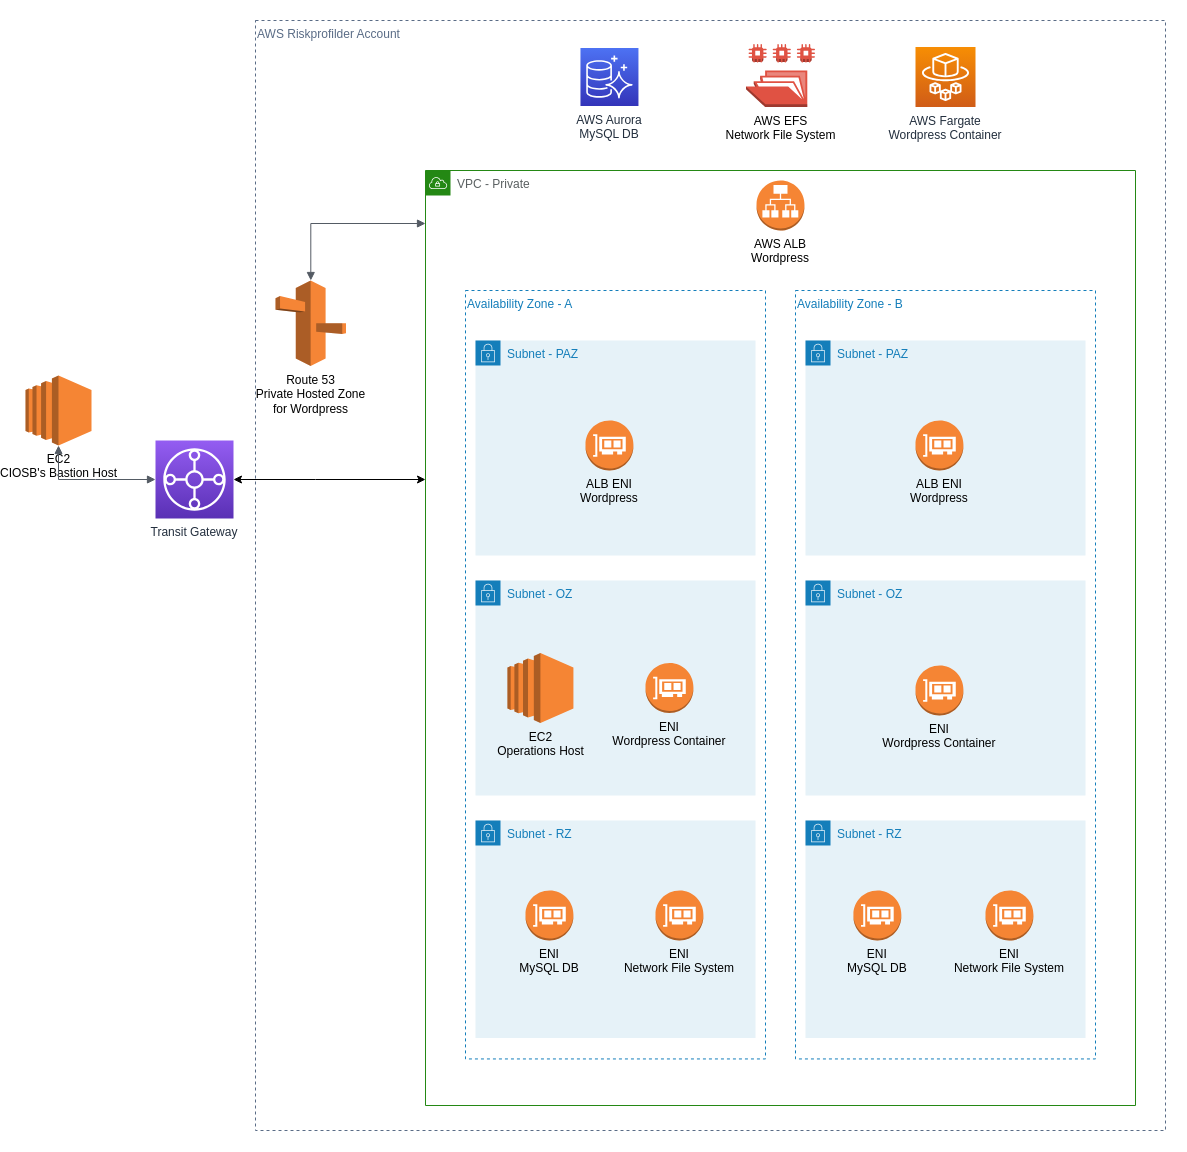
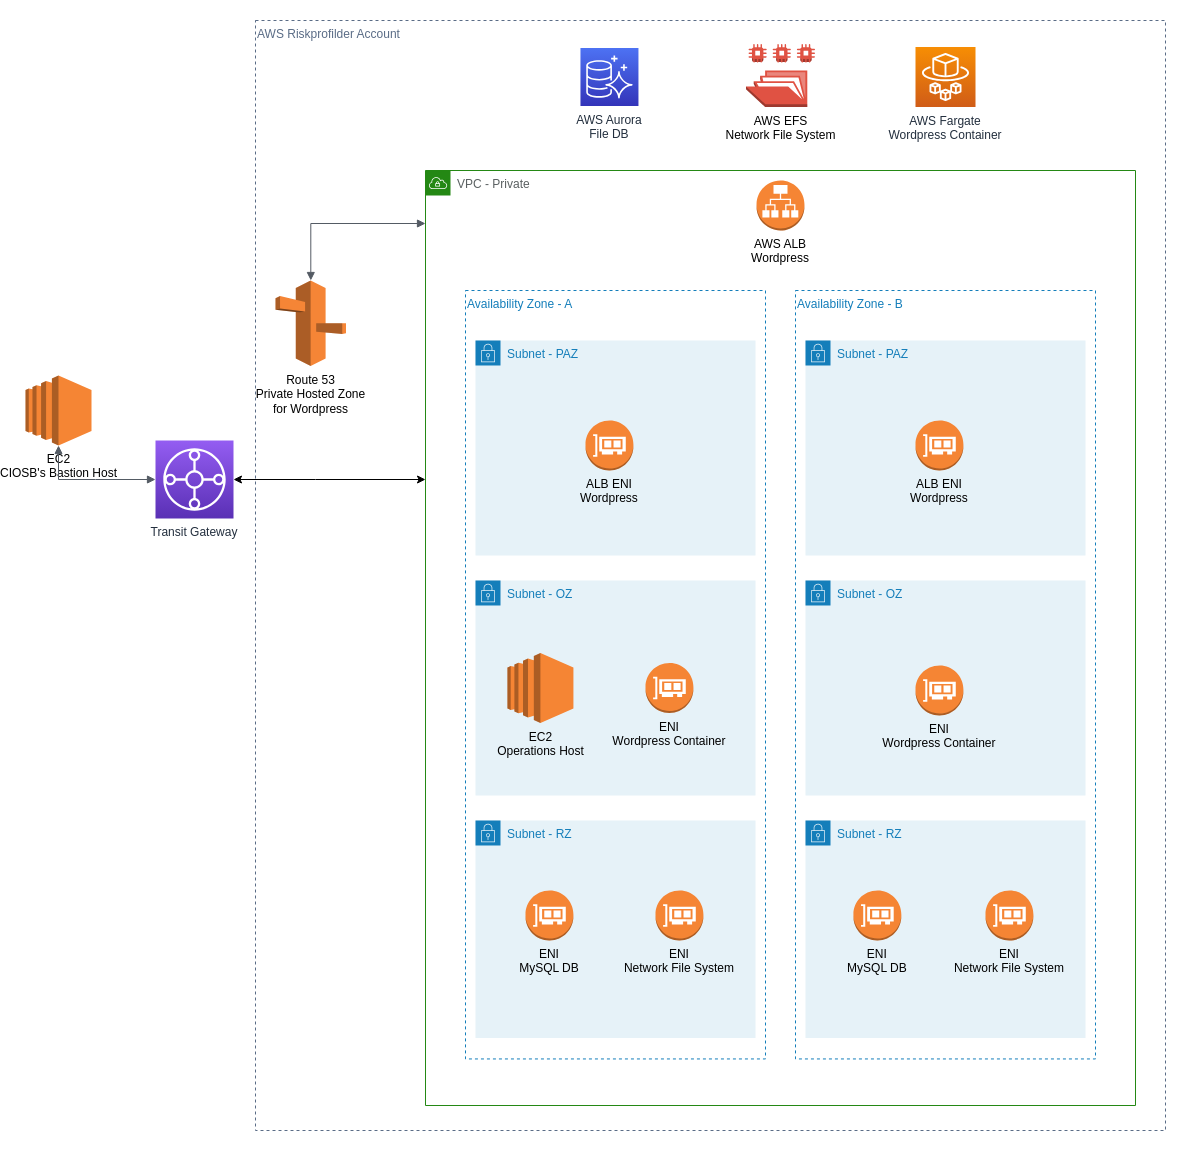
node "AWS Aurora MySQL DB": label "AWS Aurora MySQL DB" -> "AWS Aurora File DB"
